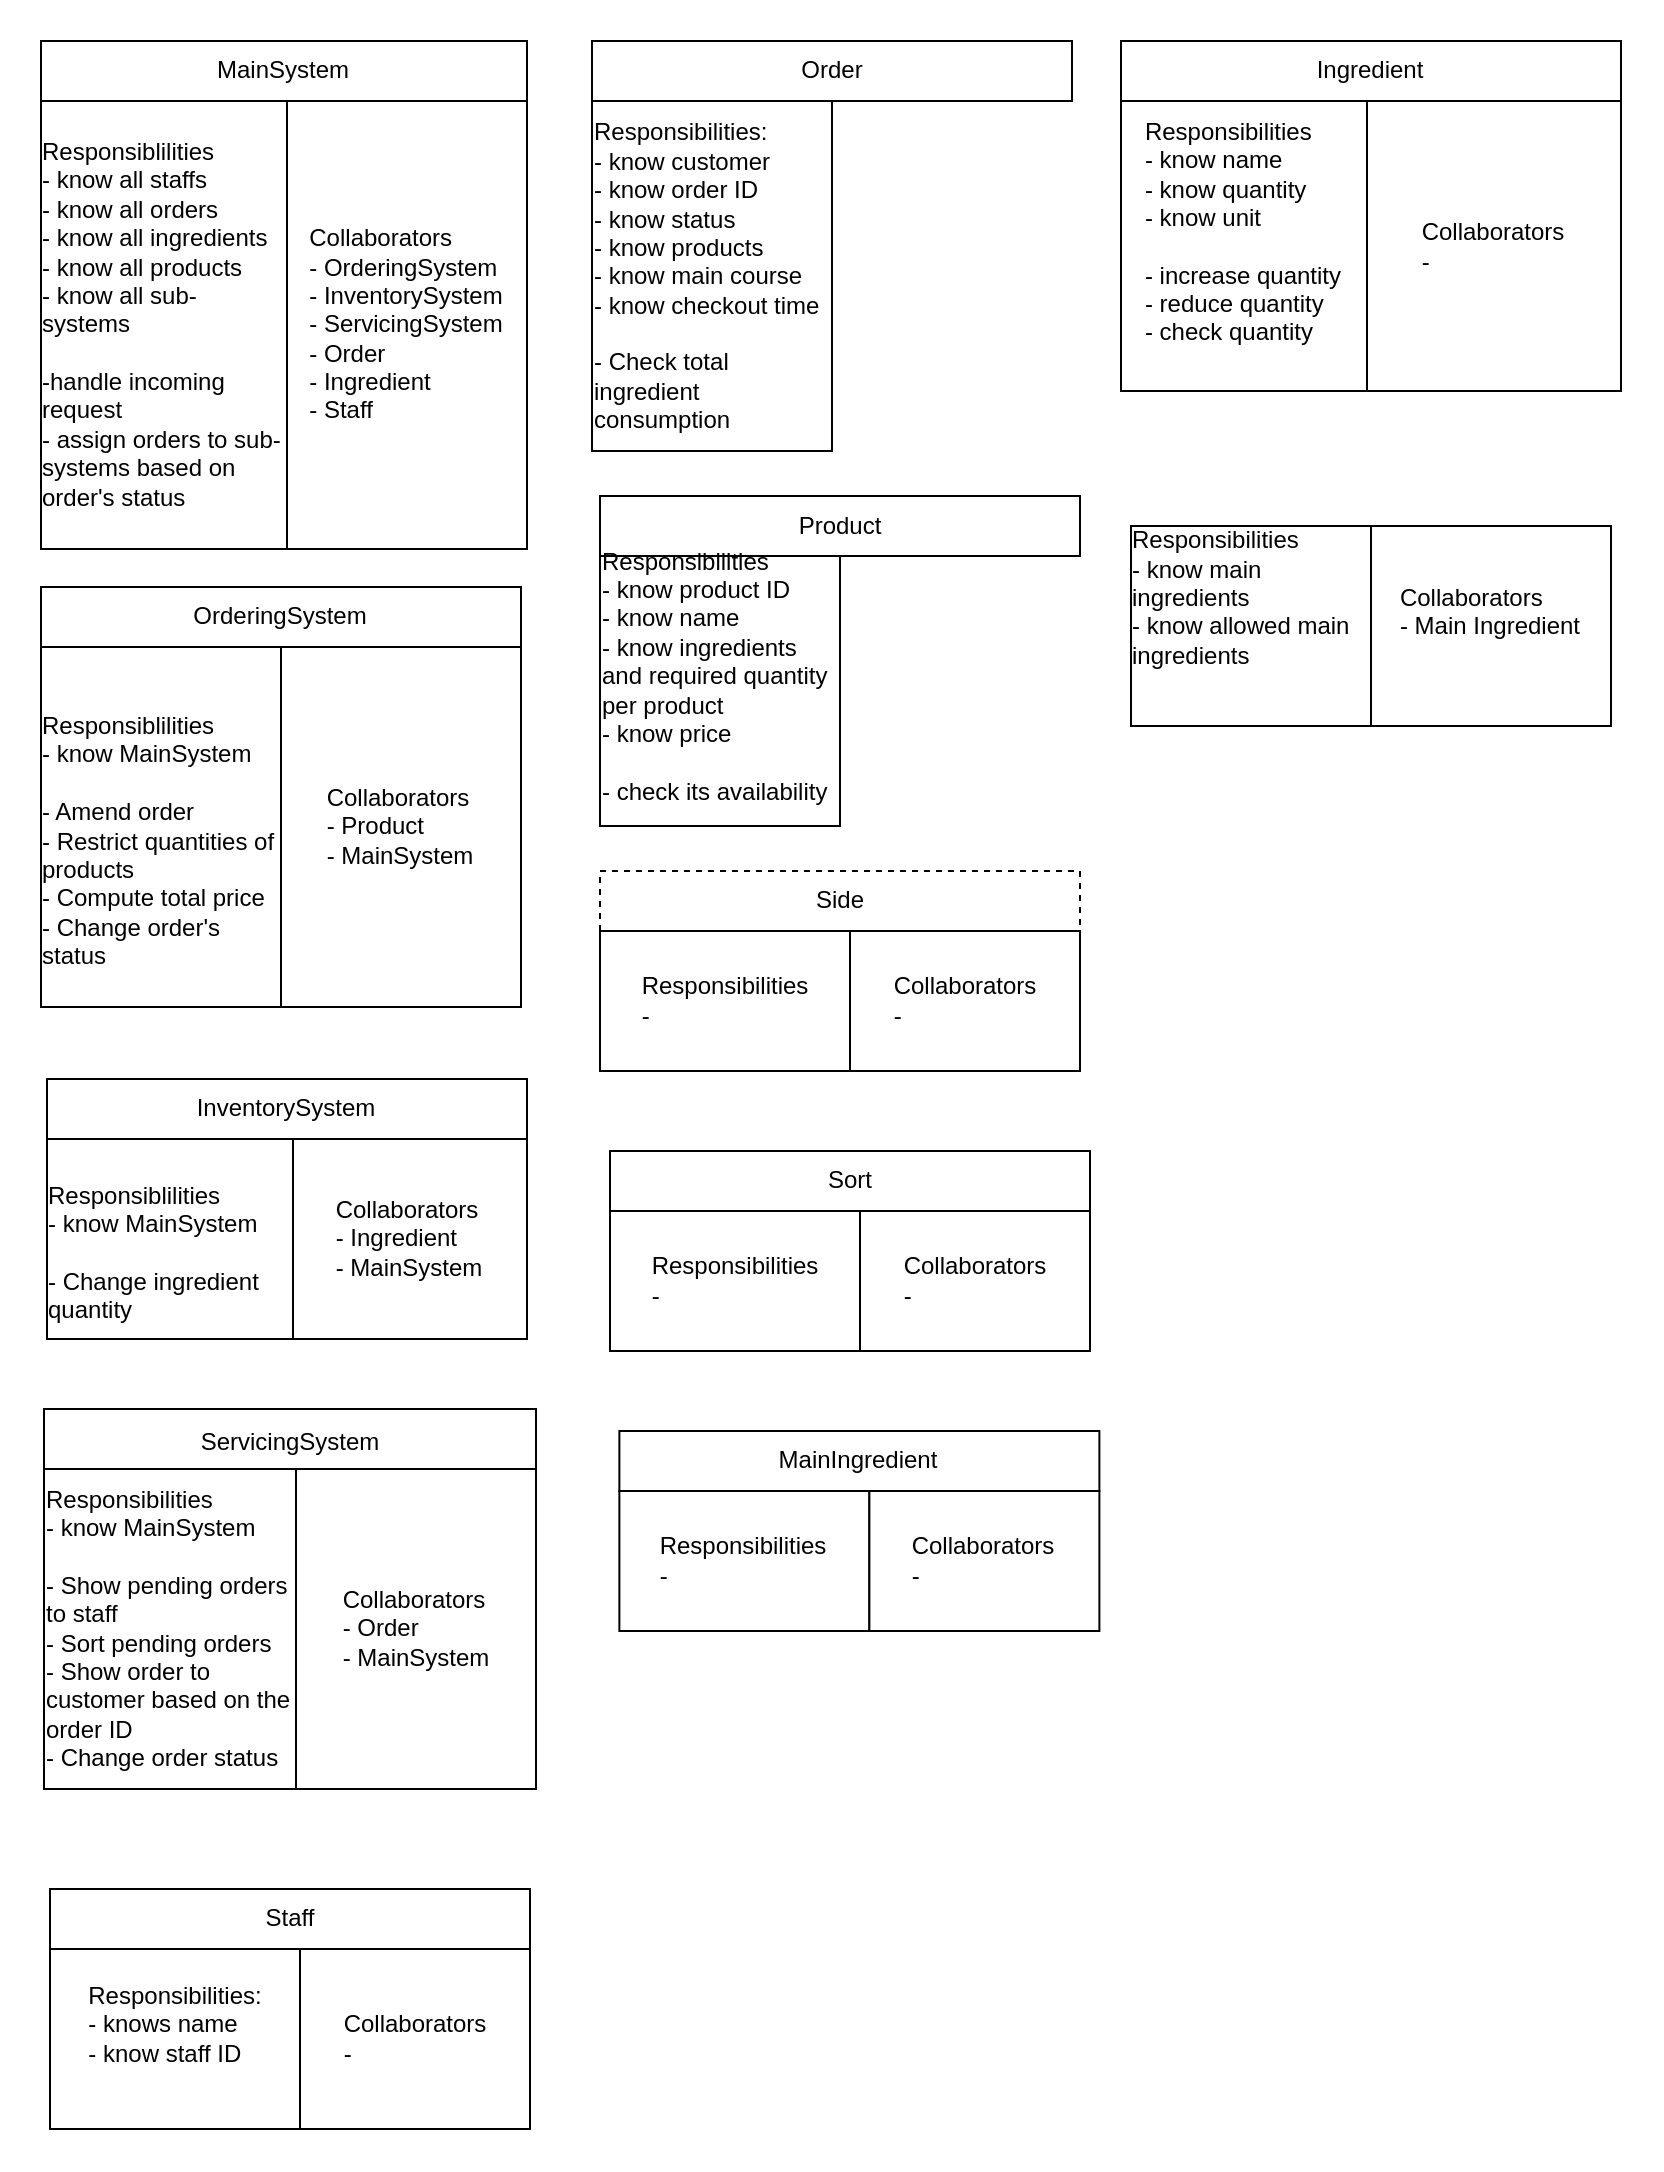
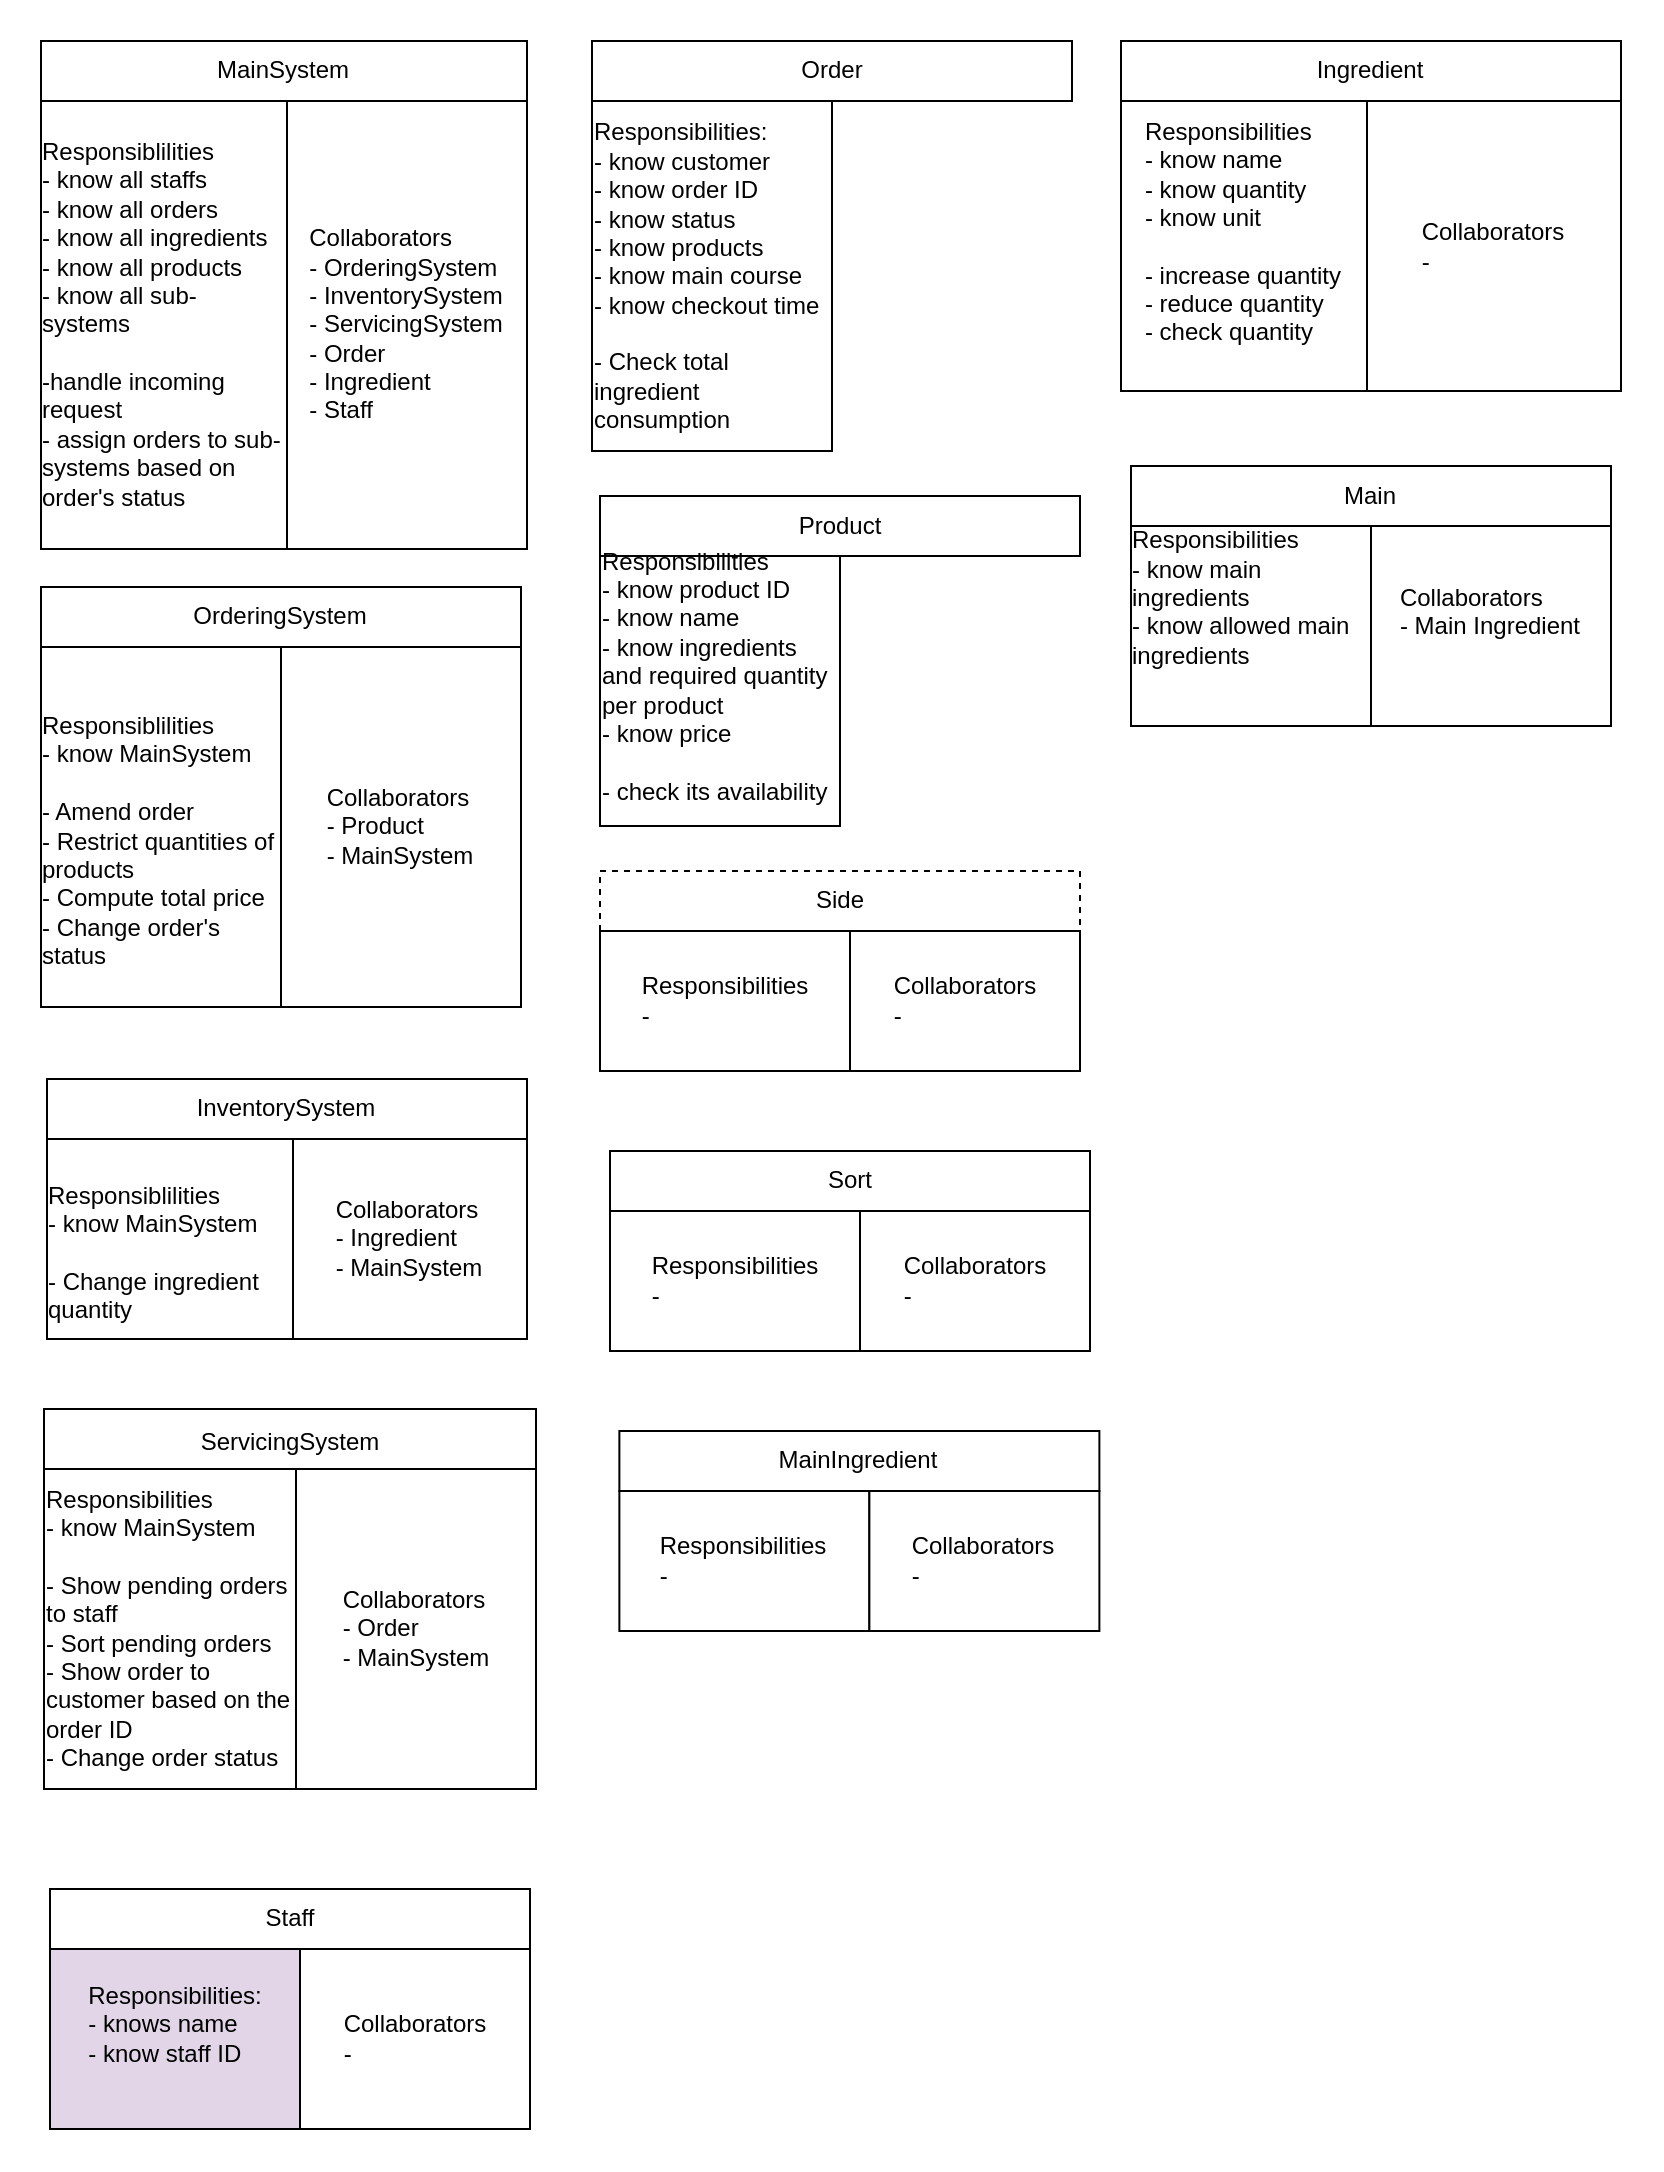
node "Main": added
node "Responsibilities: - knows name - know staff ID": fillcolor #ffffff -> #e1d5e7
